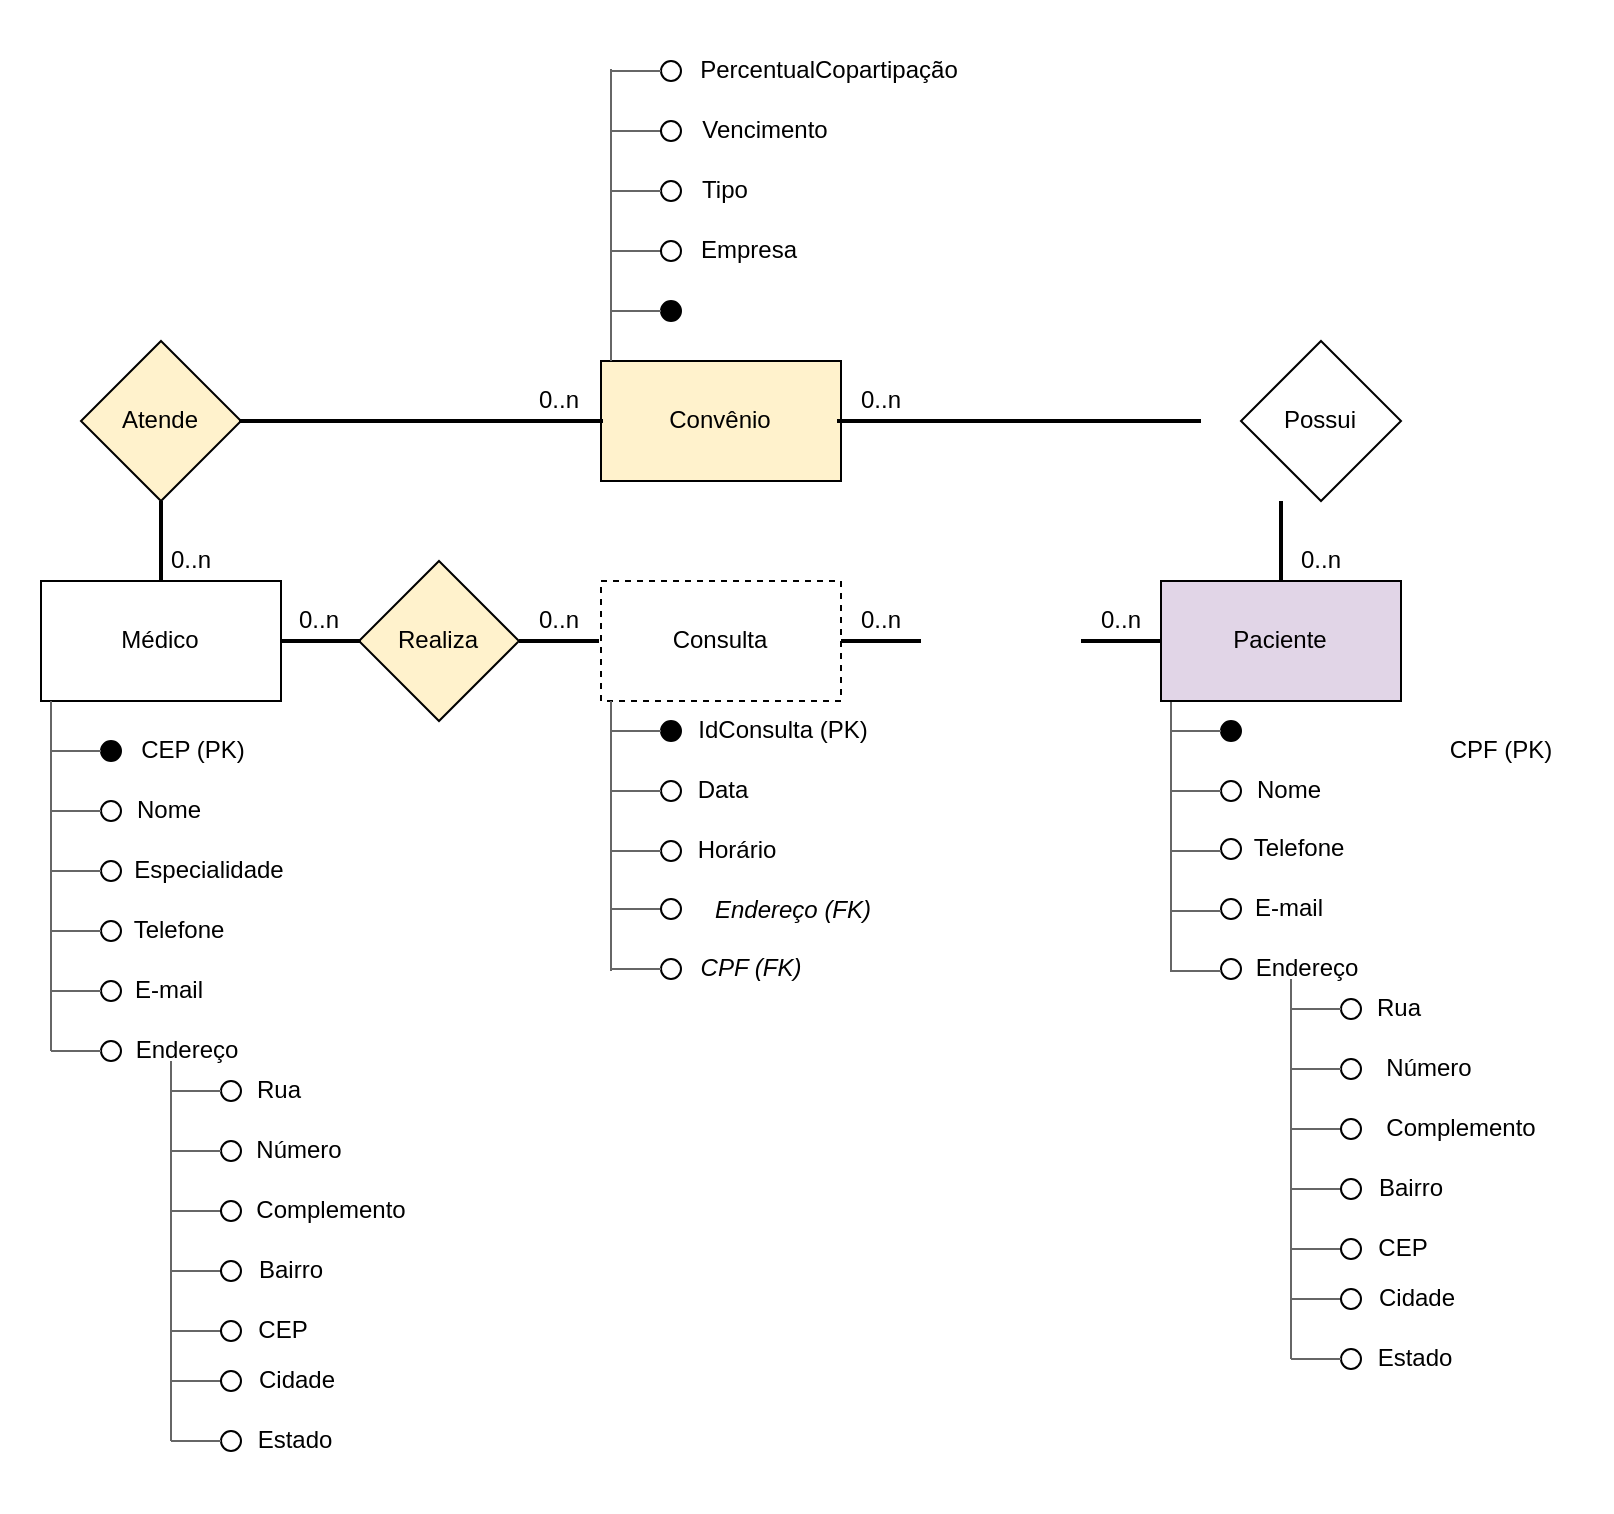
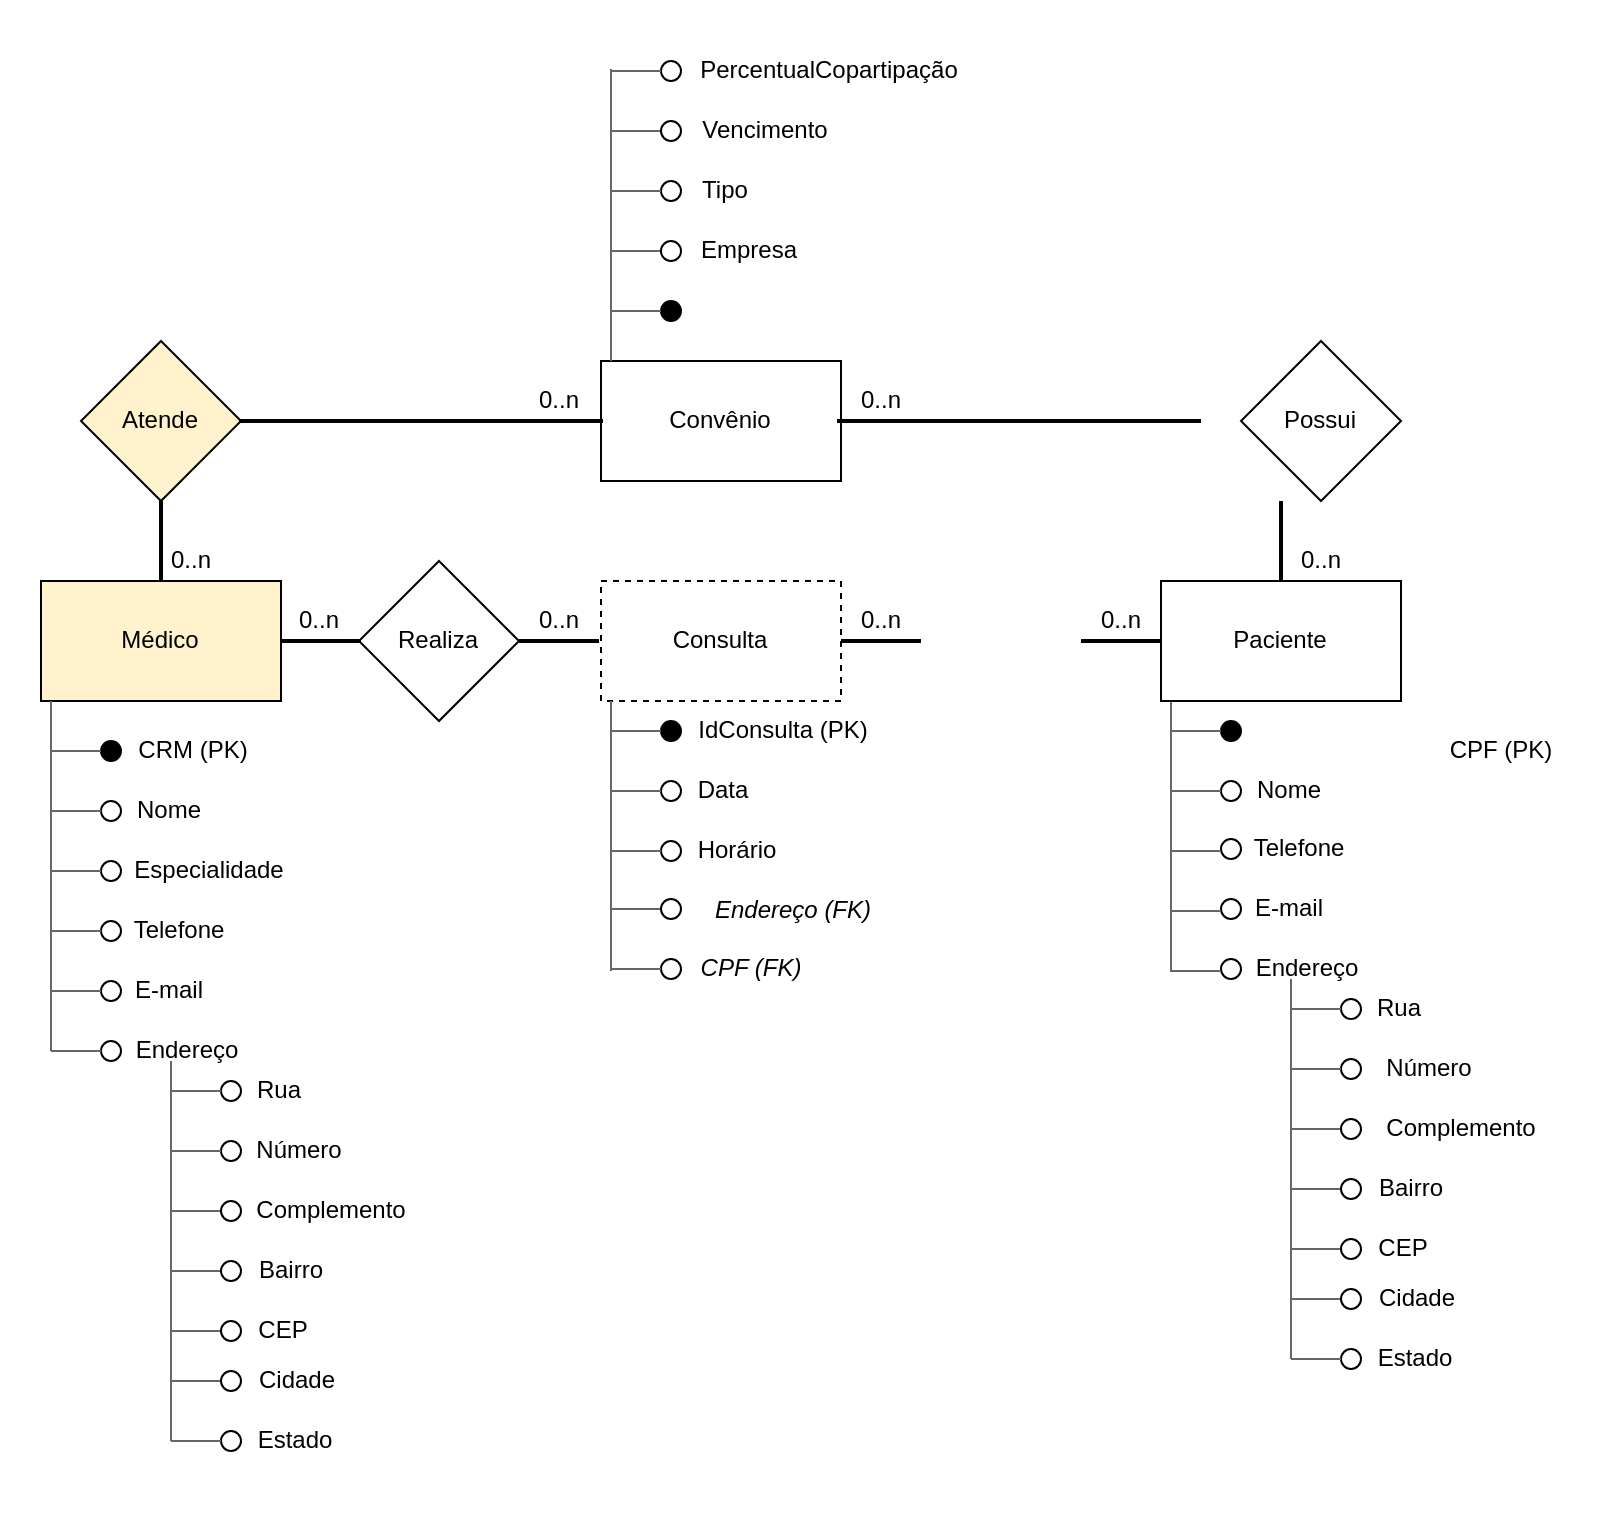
node "Convênio": fillcolor #fff2cc -> #ffffff
node "Médico": fillcolor #ffffff -> #fff2cc
node "Realiza": fillcolor #fff2cc -> #ffffff
node "Paciente": fillcolor #e1d5e7 -> #ffffff
node "CEP (PK)": label "CEP (PK)" -> "CRM (PK)"
